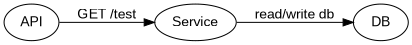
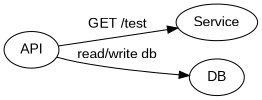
edge "Service" -> "DB": now "API" -> "DB"
